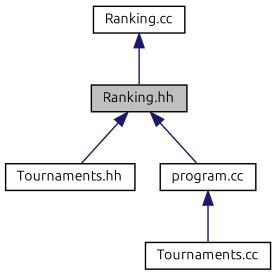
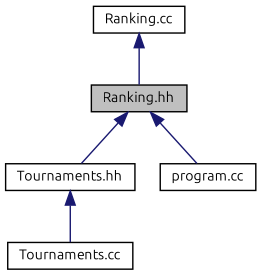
edge "Tournaments.cc" -> "program.cc": now "Tournaments.cc" -> "Tournaments.hh"
